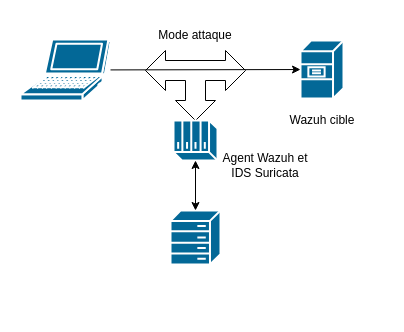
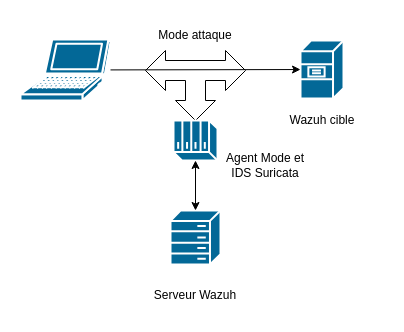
node "Agent Wazuh et IDS Suricata": label "Agent Wazuh et IDS Suricata" -> "Agent Mode et IDS Suricata"
node "Serveur Wazuh": added
